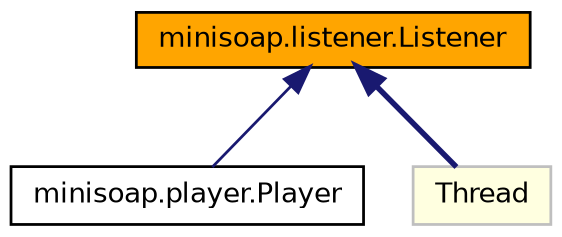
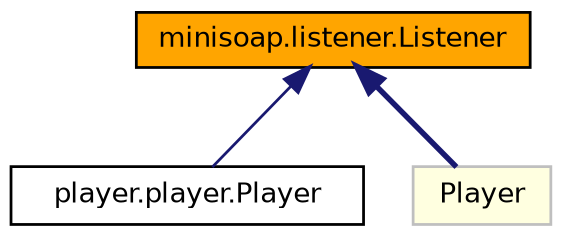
node "minisoap.player.Player": label "minisoap.player.Player" -> "player.player.Player"
node "Thread": label "Thread" -> "Player"
